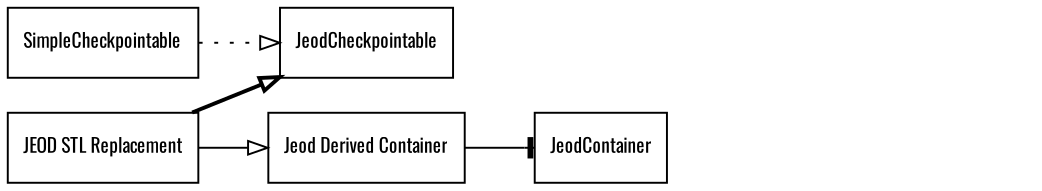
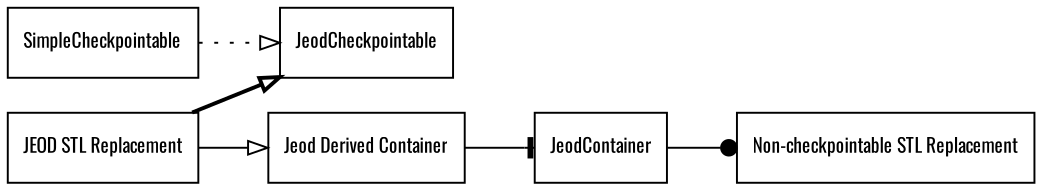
node "Non-checkpointable STL Replacement": added
